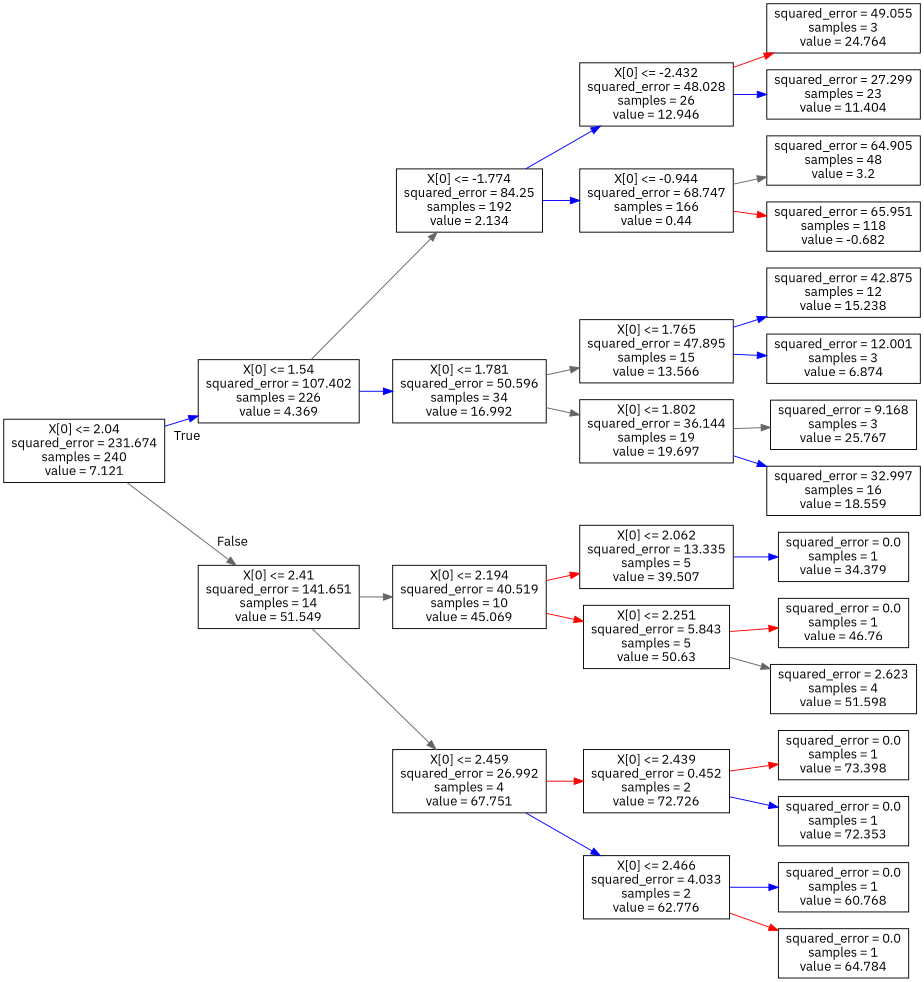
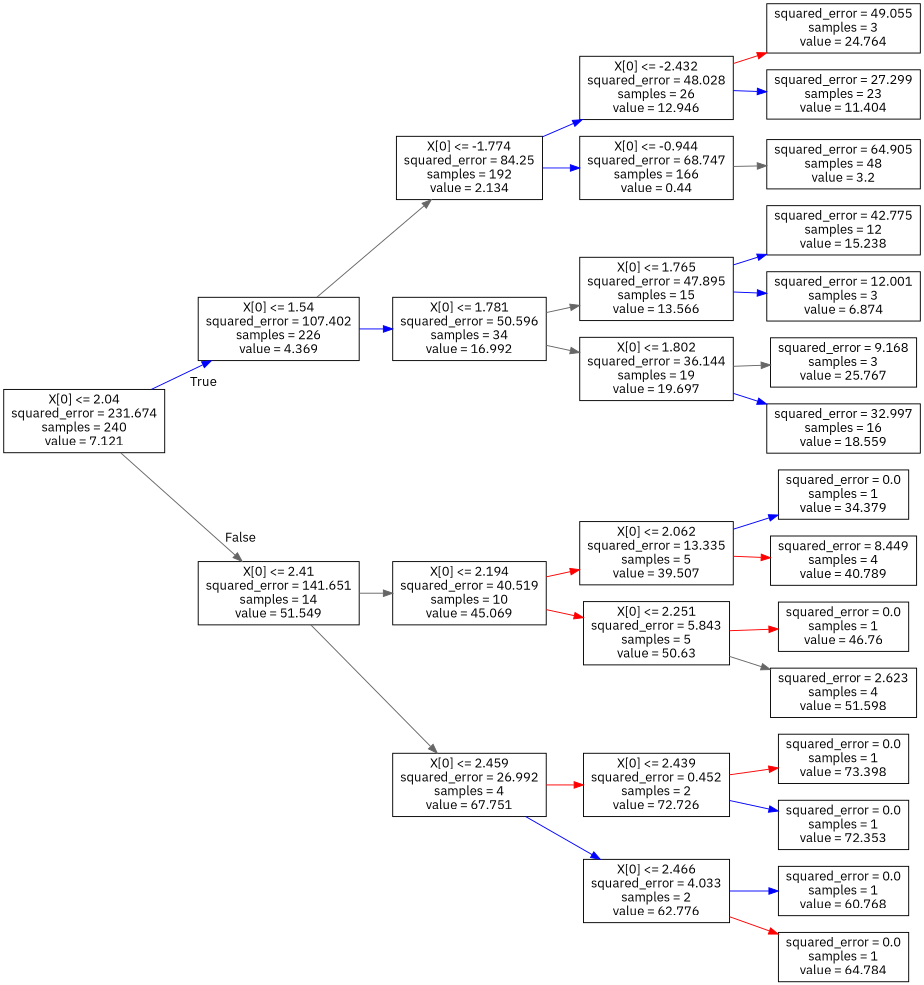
node "squared_error = 65.951 samples = 118 value = -0.682": removed
node "squared_error = 42.875 samples = 12 value = 15.238": label "squared_error = 42.875 samples = 12 value = 15.238" -> "squared_error = 42.775 samples = 12 value = 15.238"
node "squared_error = 8.449 samples = 4 value = 40.789": added
